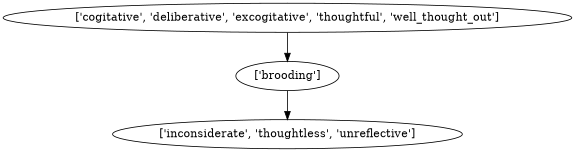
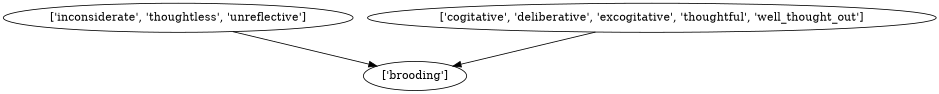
edge "['brooding']" -> "['inconsiderate', 'thoughtless', 'unreflective']": reversed
